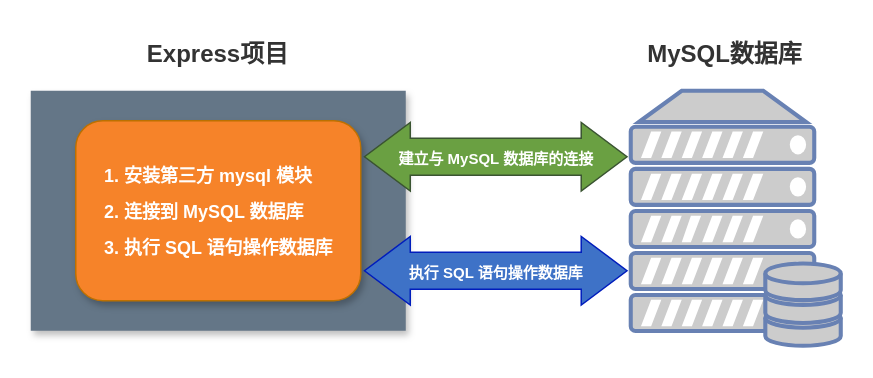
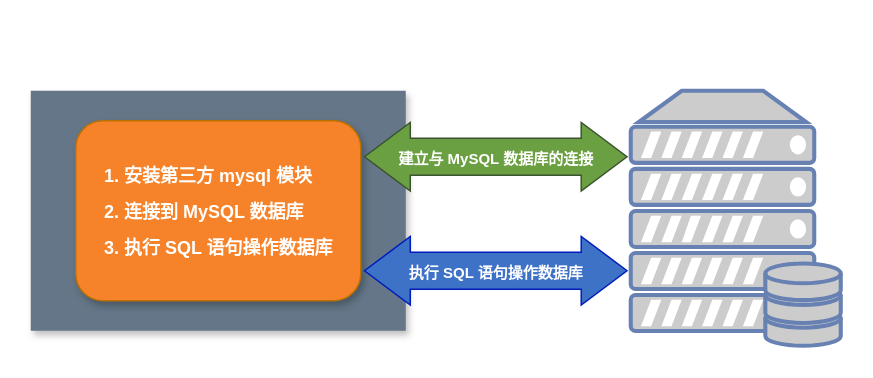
node "Express项目": removed
node "MySQL数据库": removed
